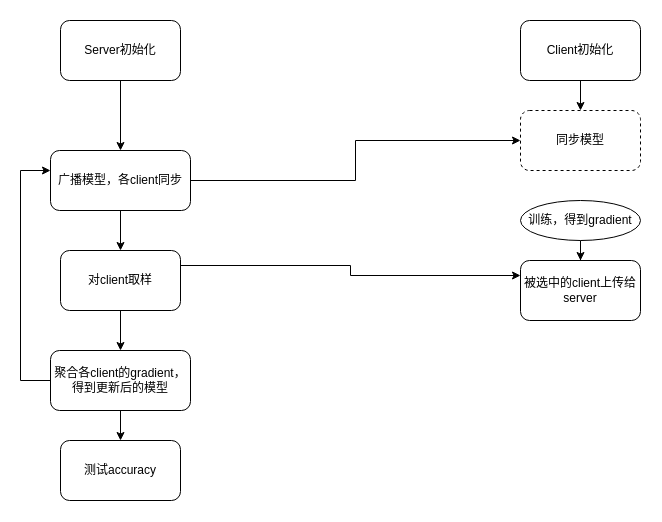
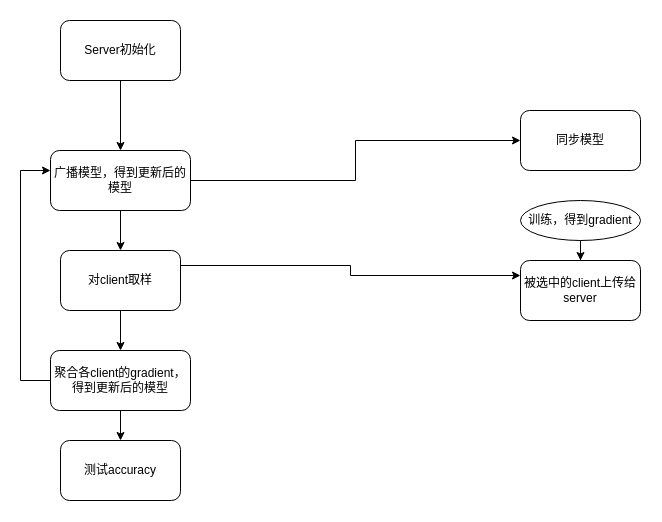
node "Client初始化": removed
edge "Client初始化" -> "同步模型": removed
node "同步模型": style dashed -> solid
node "广播模型，各client同步": label "广播模型，各client同步" -> "广播模型，得到更新后的模型"
